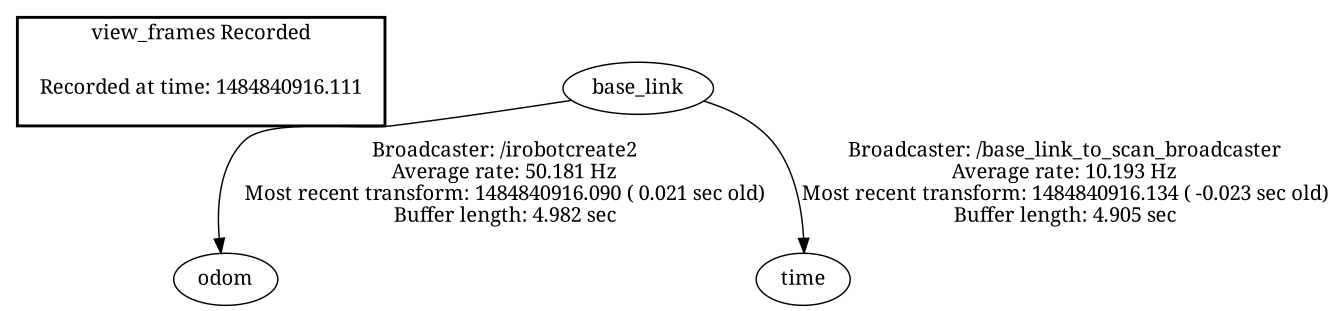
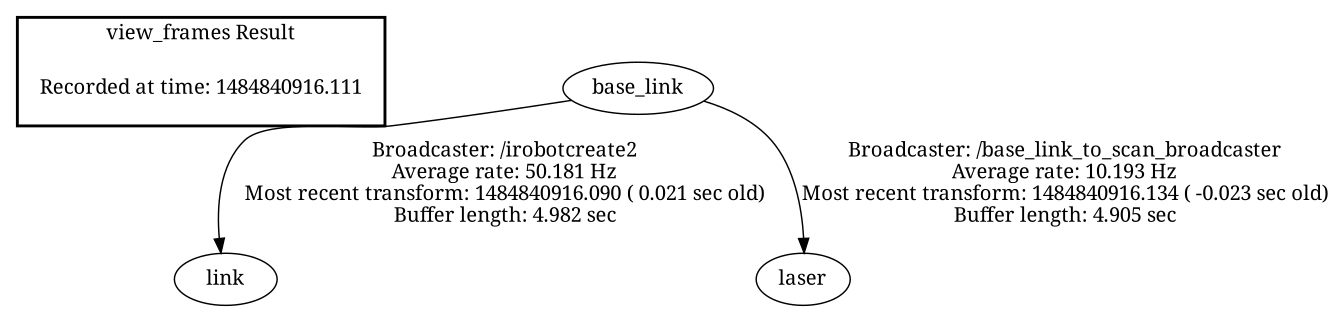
cluster "view_frames Recorded": label "view_frames Recorded" -> "view_frames Result"
node "odom": label "odom" -> "link"
node "time": label "time" -> "laser"
